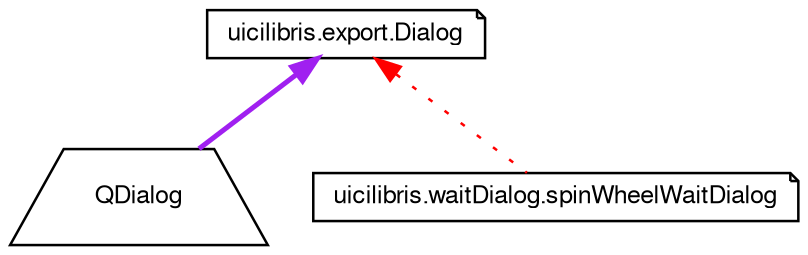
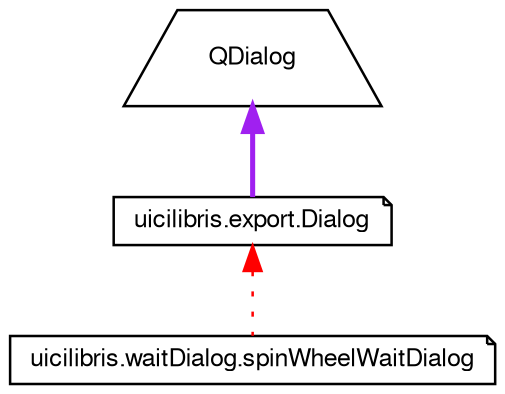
edge "QDialog" -> "uicilibris.export.Dialog": reversed
